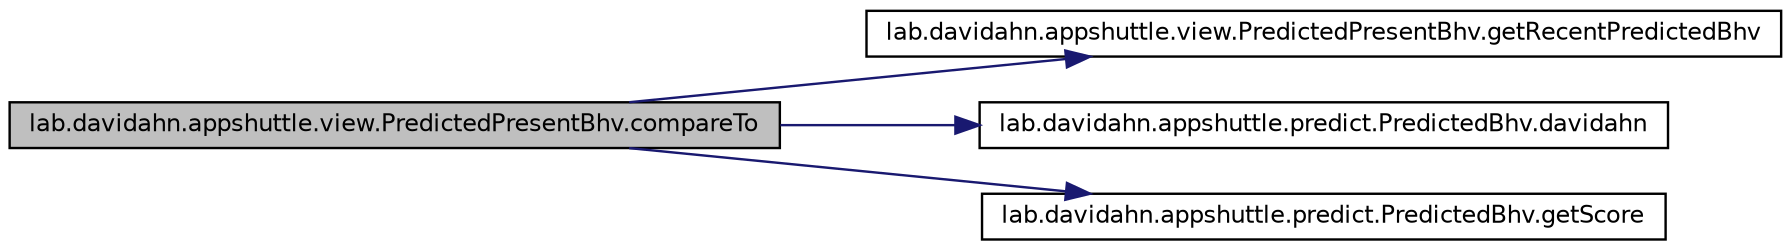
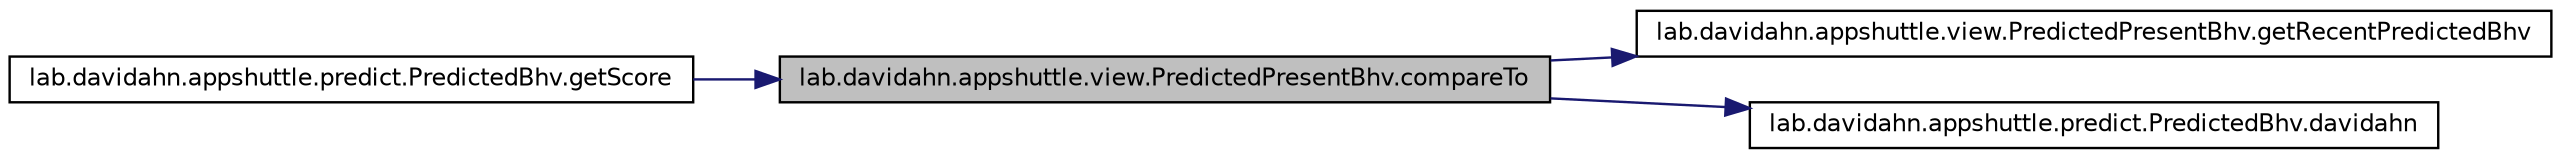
edge "lab.davidahn.appshuttle.view.PredictedPresentBhv.compareTo" -> "lab.davidahn.appshuttle.predict.PredictedBhv.getScore": reversed
